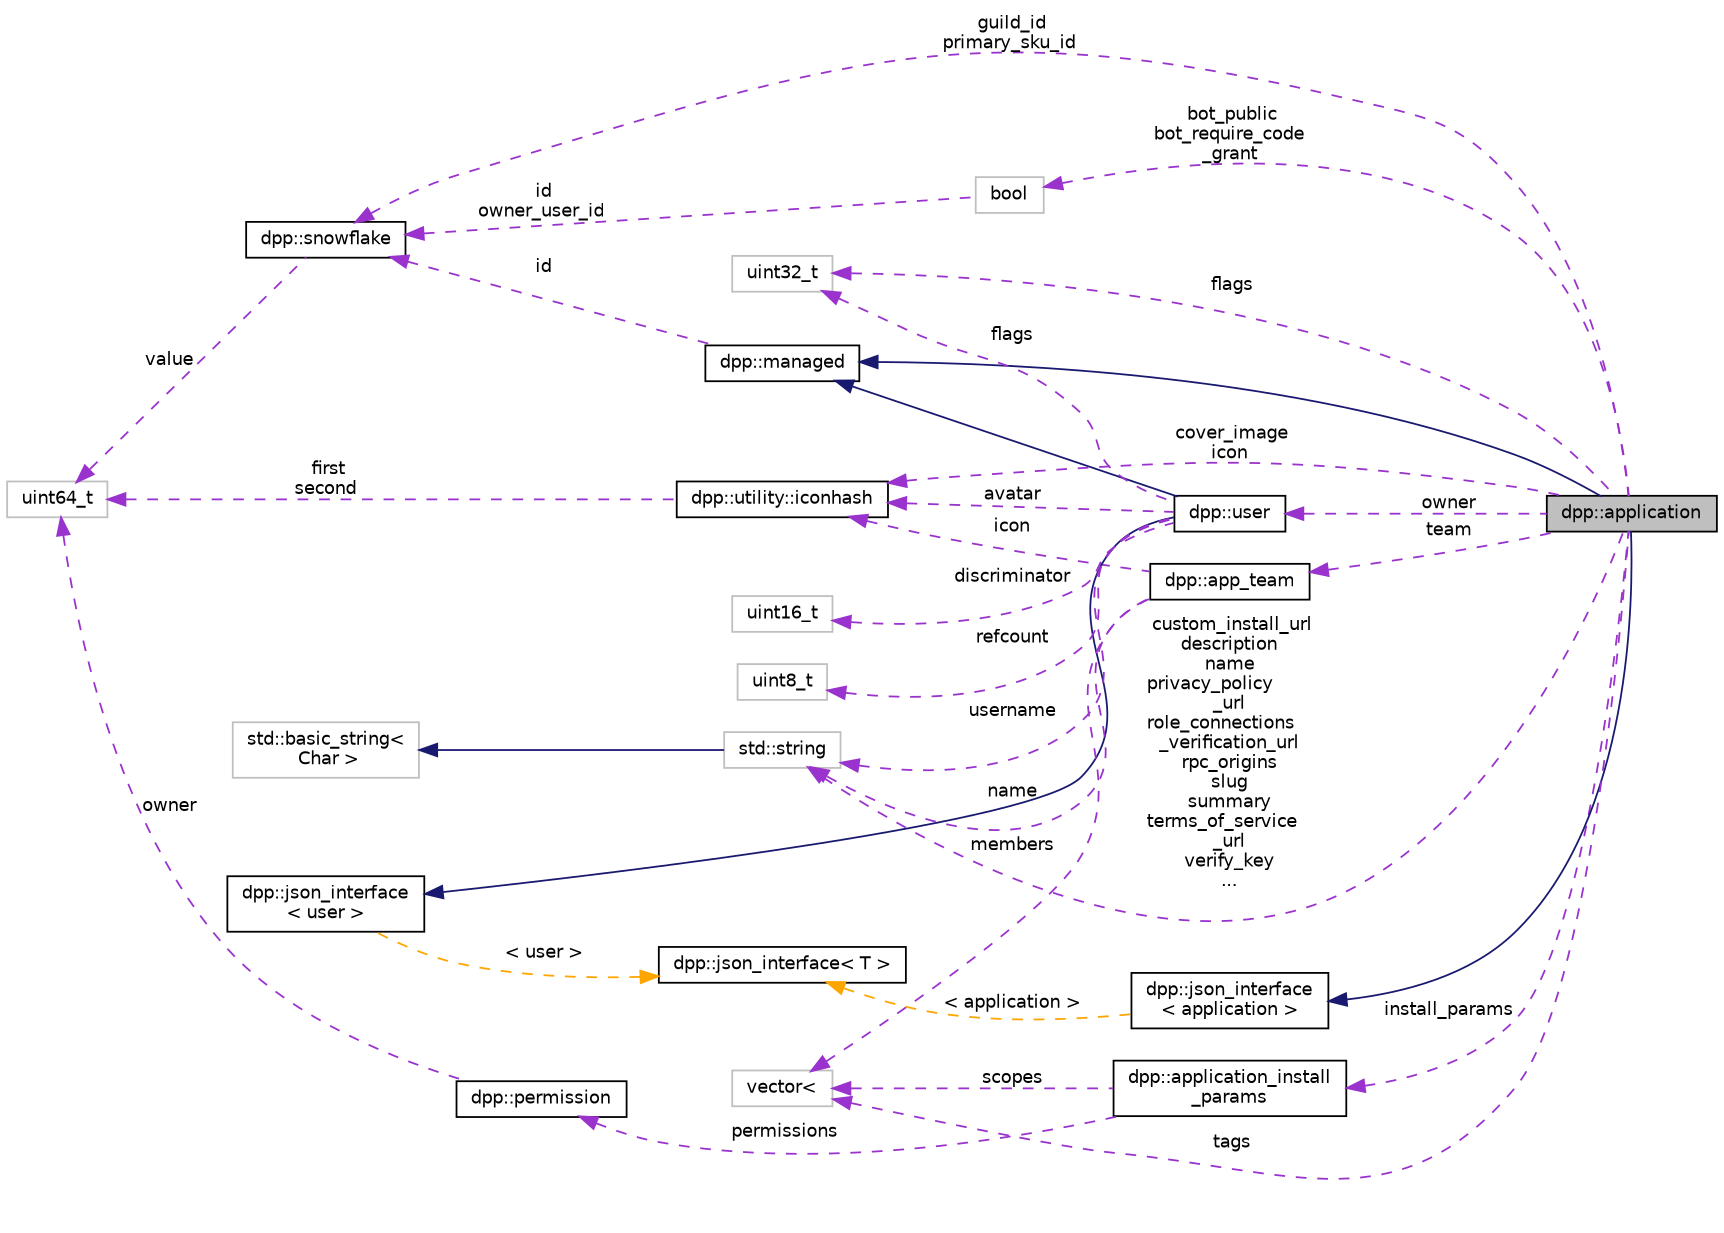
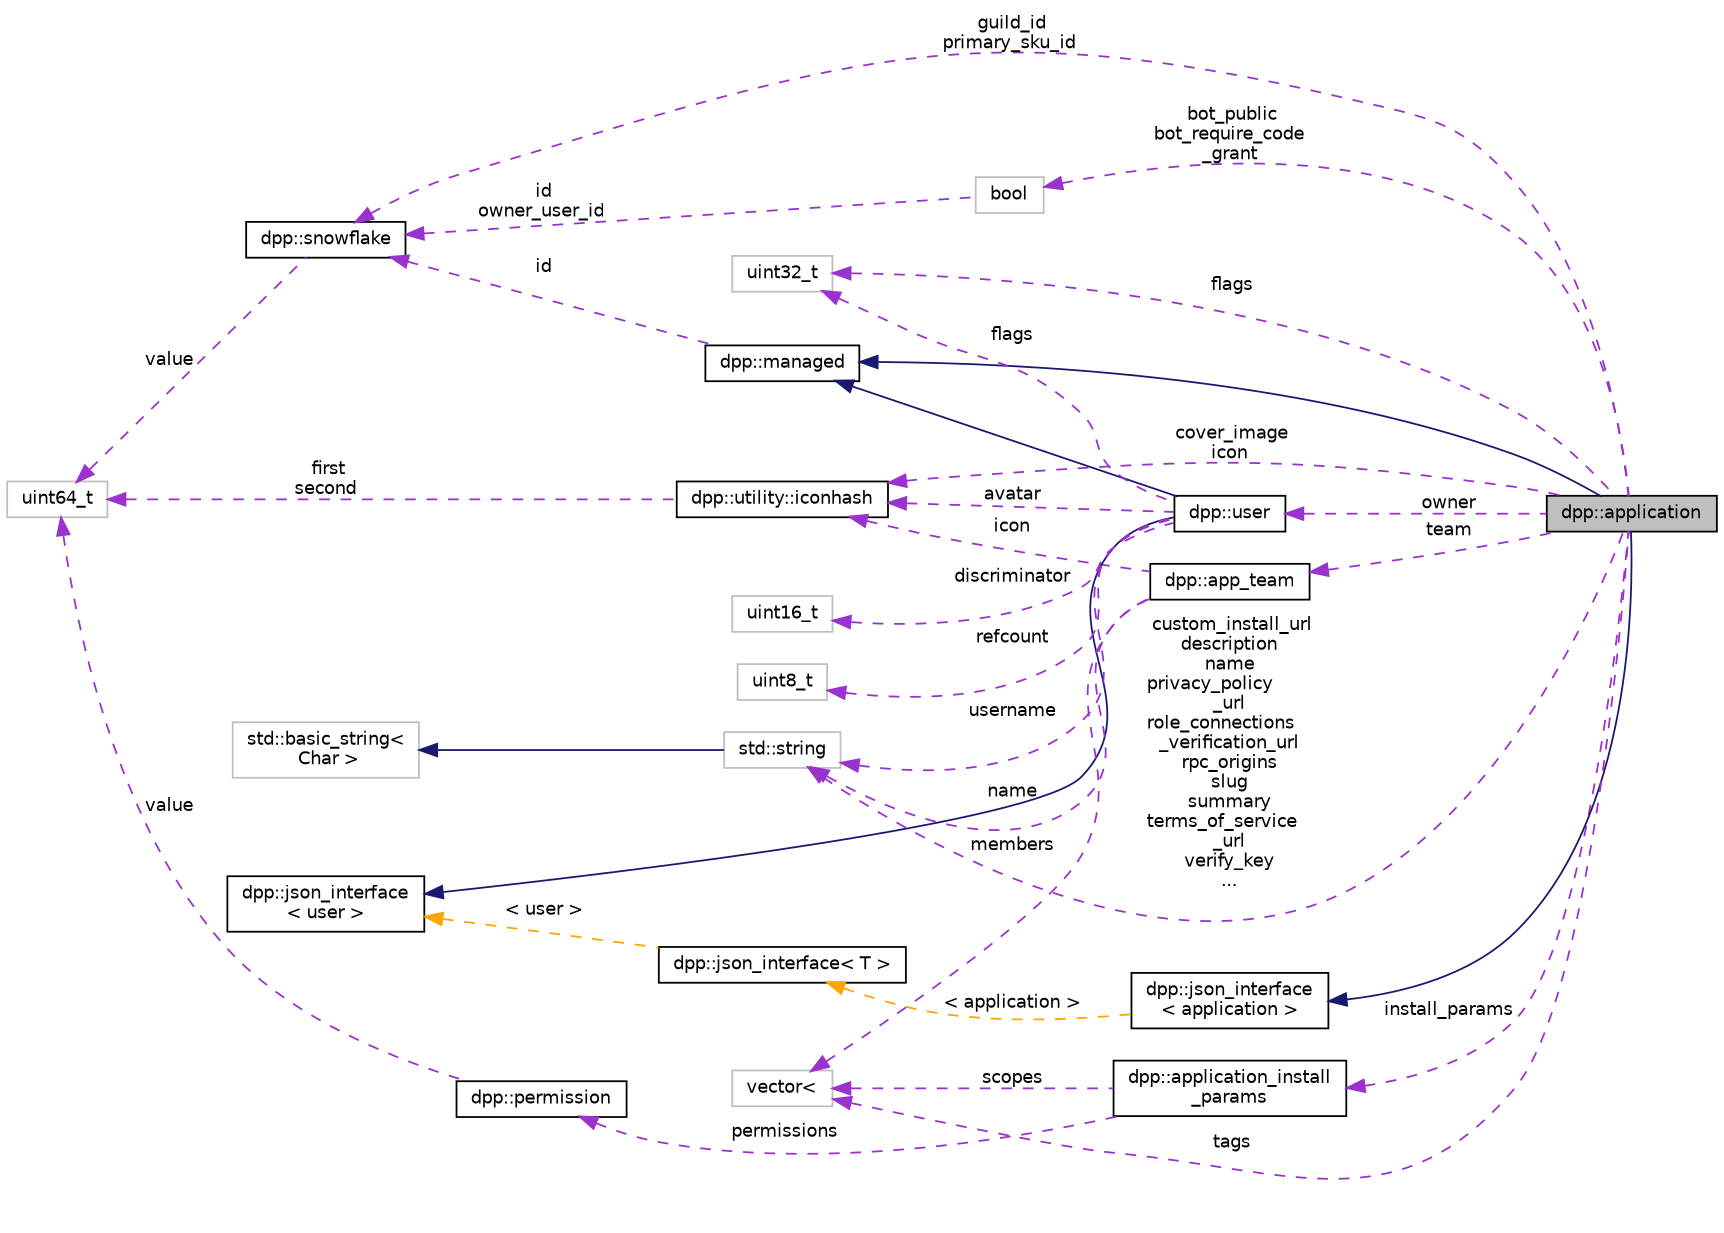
edge "dpp::permission" -> "uint64_t": label " owner" -> " value"
edge "dpp::json_interface < user >" -> "dpp::json_interface< T >": reversed
